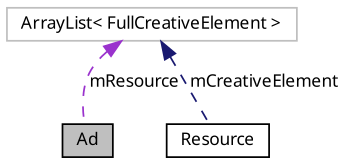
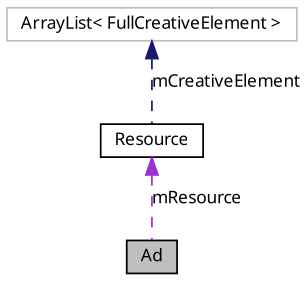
edge "Ad" -> "ArrayList< FullCreativeElement >": now "Ad" -> "Resource"
